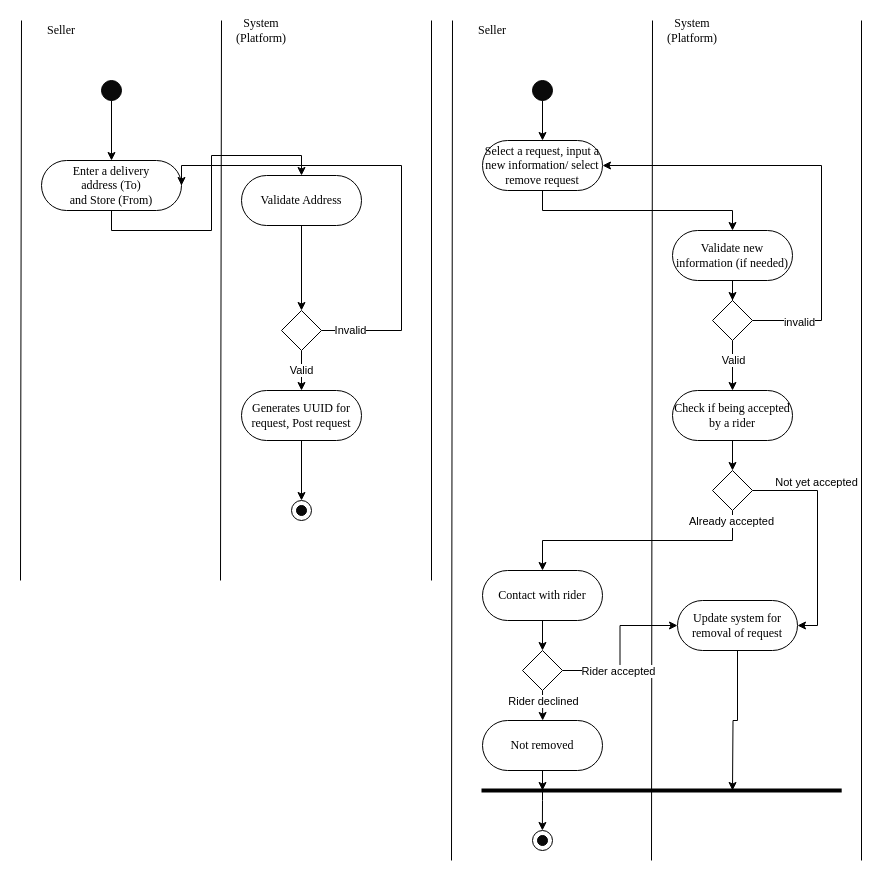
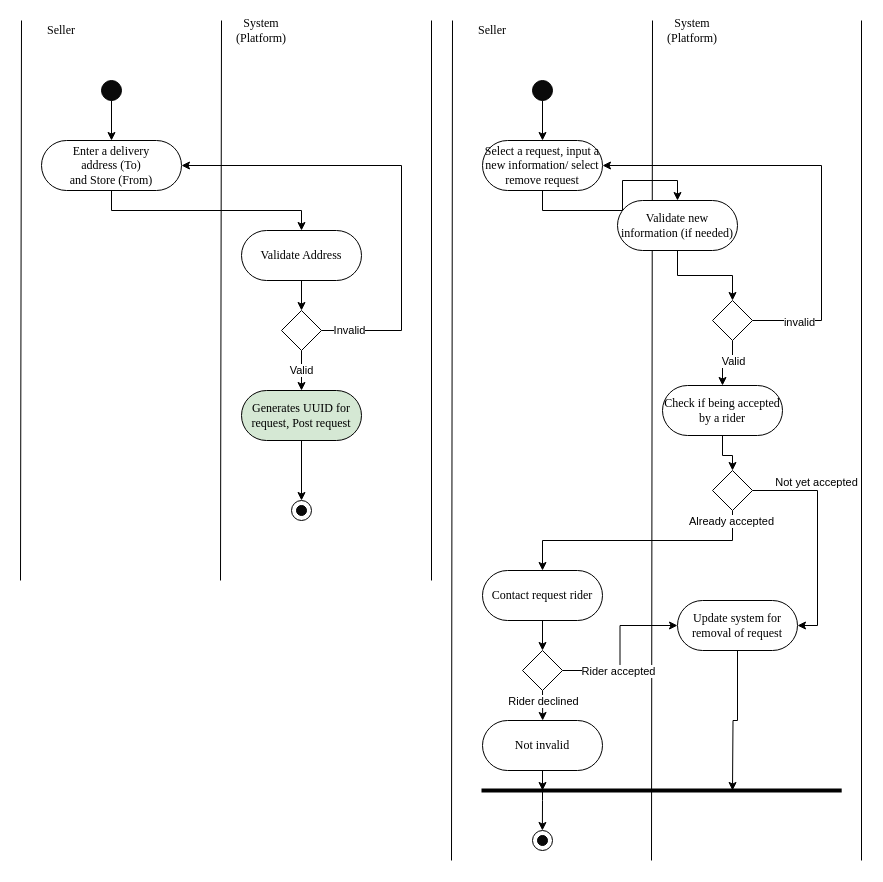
node "Enter a delivery address (To) and Store (From)": moved (112, 186) -> (112, 166)
node "Validate Address": moved (302, 201) -> (302, 256)
node "Validate new information (if needed)": moved (733, 256) -> (678, 226)
node "Generates UUID for request, Post request": fillcolor #ffffff -> #d5e8d4
node "Check if being accepted by a rider": moved (733, 416) -> (723, 411)
node "Contact with rider": label "Contact with rider" -> "Contact request rider"
node "Not removed": label "Not removed" -> "Not invalid"
